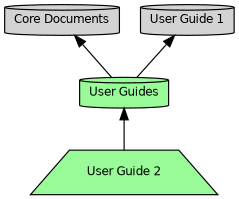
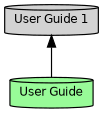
node "Core Documents": removed
node "User Guides": label "User Guides" -> "User Guide"
node "User Guide 2": removed
